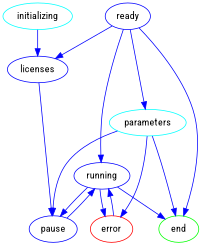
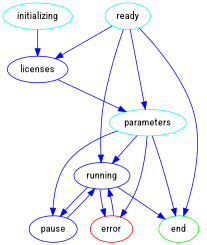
node "ready": color blue -> cyan
edge "licenses" -> "pause": now "licenses" -> "parameters"
edge "parameters" -> "running": added
